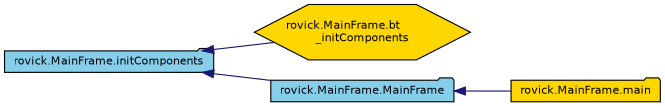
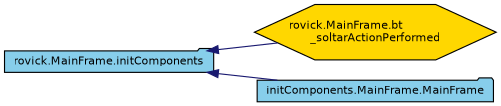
node "rovick.MainFrame.bt _initComponents": label "rovick.MainFrame.bt _initComponents" -> "rovick.MainFrame.bt _soltarActionPerformed"
node "rovick.MainFrame.MainFrame": label "rovick.MainFrame.MainFrame" -> "initComponents.MainFrame.MainFrame"
node "rovick.MainFrame.main": removed
